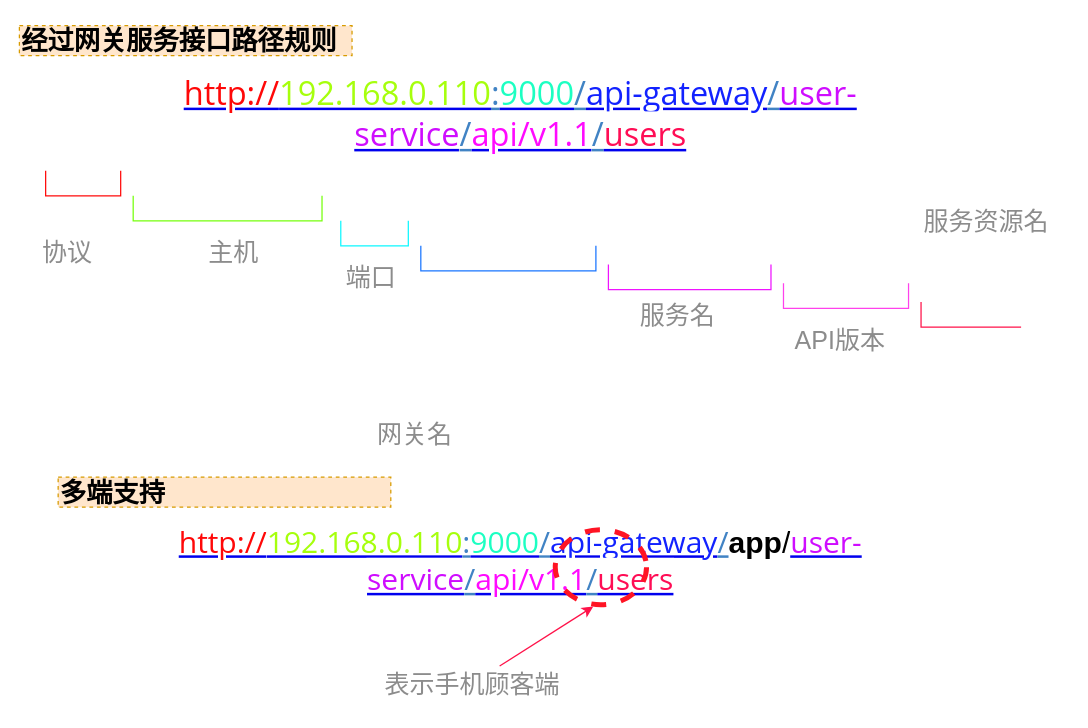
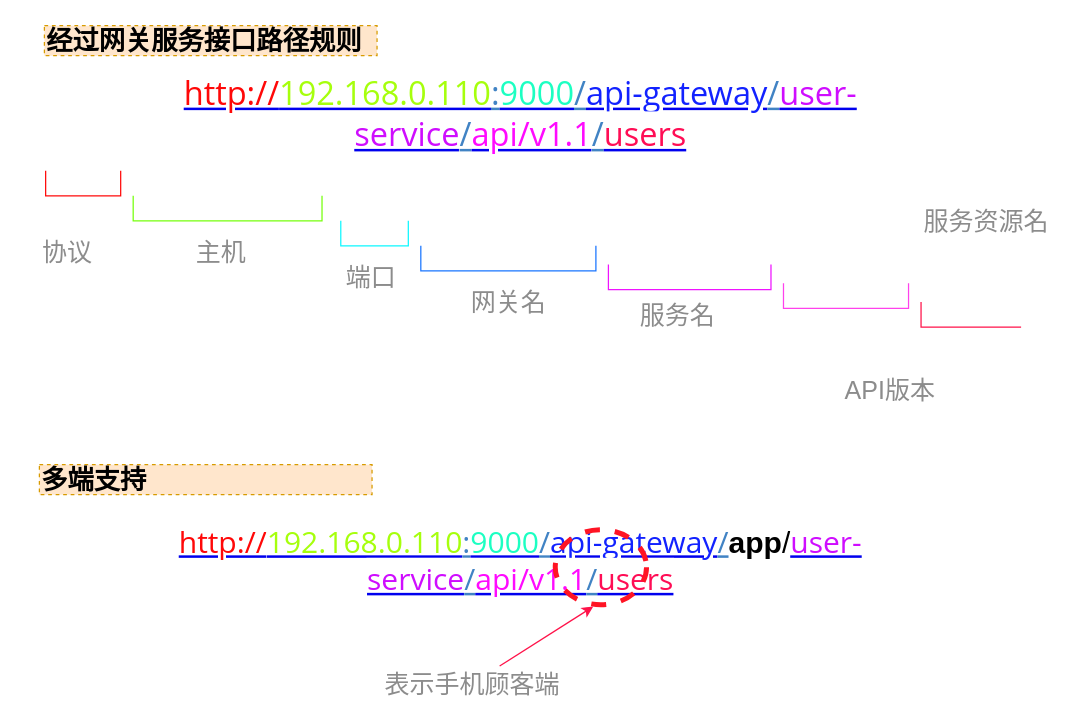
node "经过网关服务接口路径规则": moved (186, 41) -> (211, 41)
node "主机": moved (233, 252) -> (221, 252)
node "API版本": moved (839, 339) -> (889, 389)
node "网关名": moved (414, 433) -> (508, 302)
node "多端支持": moved (224, 492) -> (206, 479)
